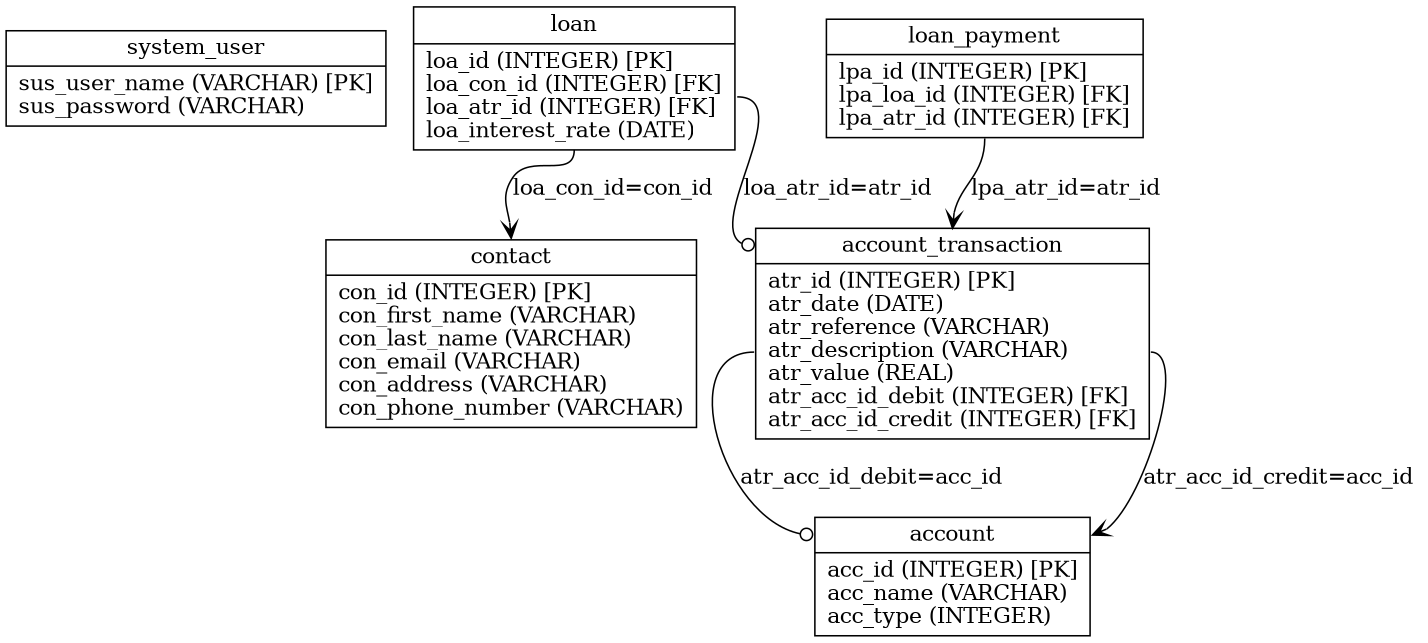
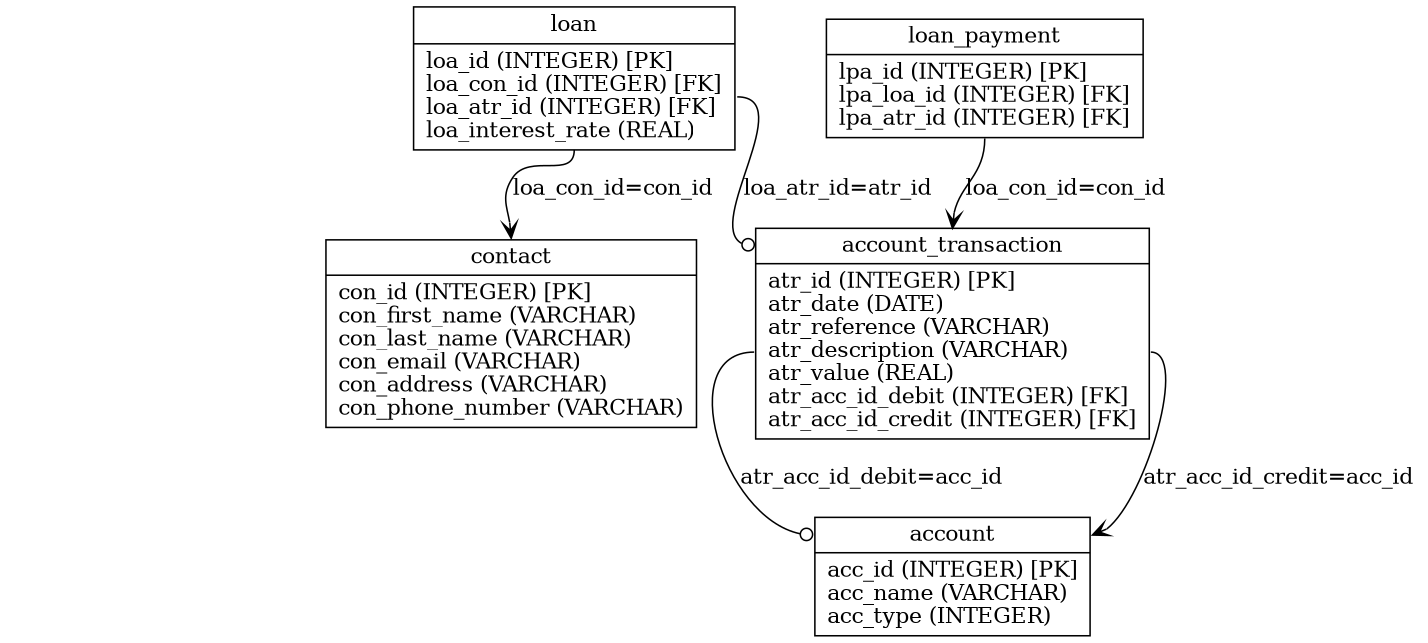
node "system_user": removed
node "loan": text "loa_interest_rate (DATE)" -> "loa_interest_rate (REAL)"
edge "loan_payment" -> "account_transaction": label "lpa_atr_id=atr_id " -> "loa_con_id=con_id "
